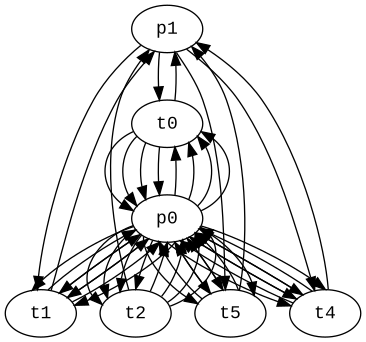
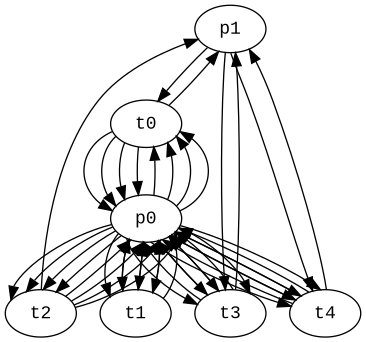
edge "p1" -> "t1": removed
edge "t1" -> "p1": removed
node "t5": label "t5" -> "t3"
